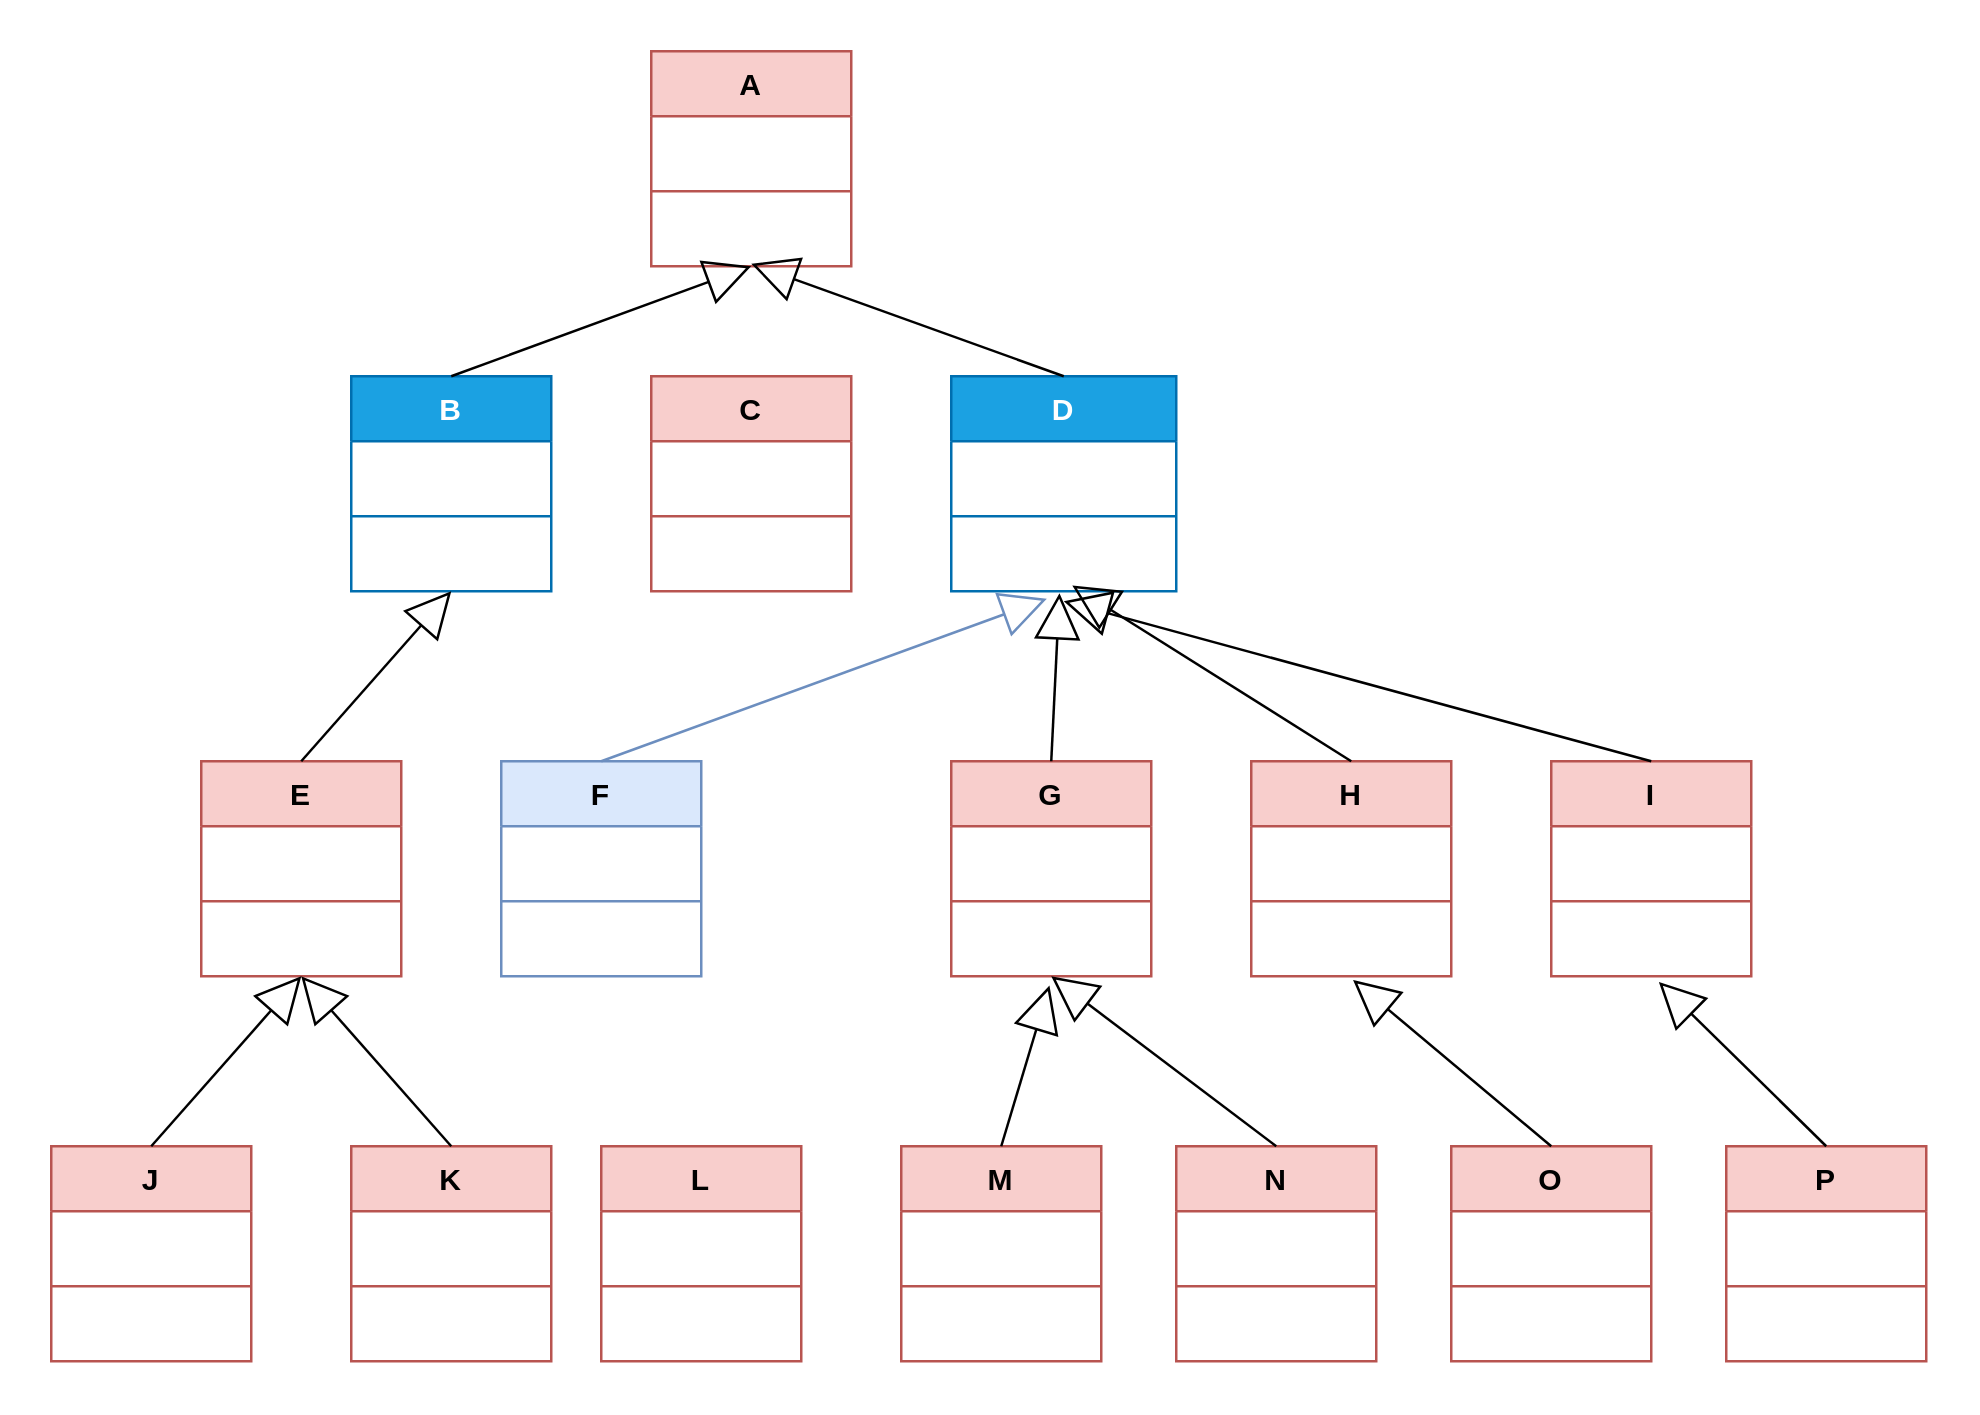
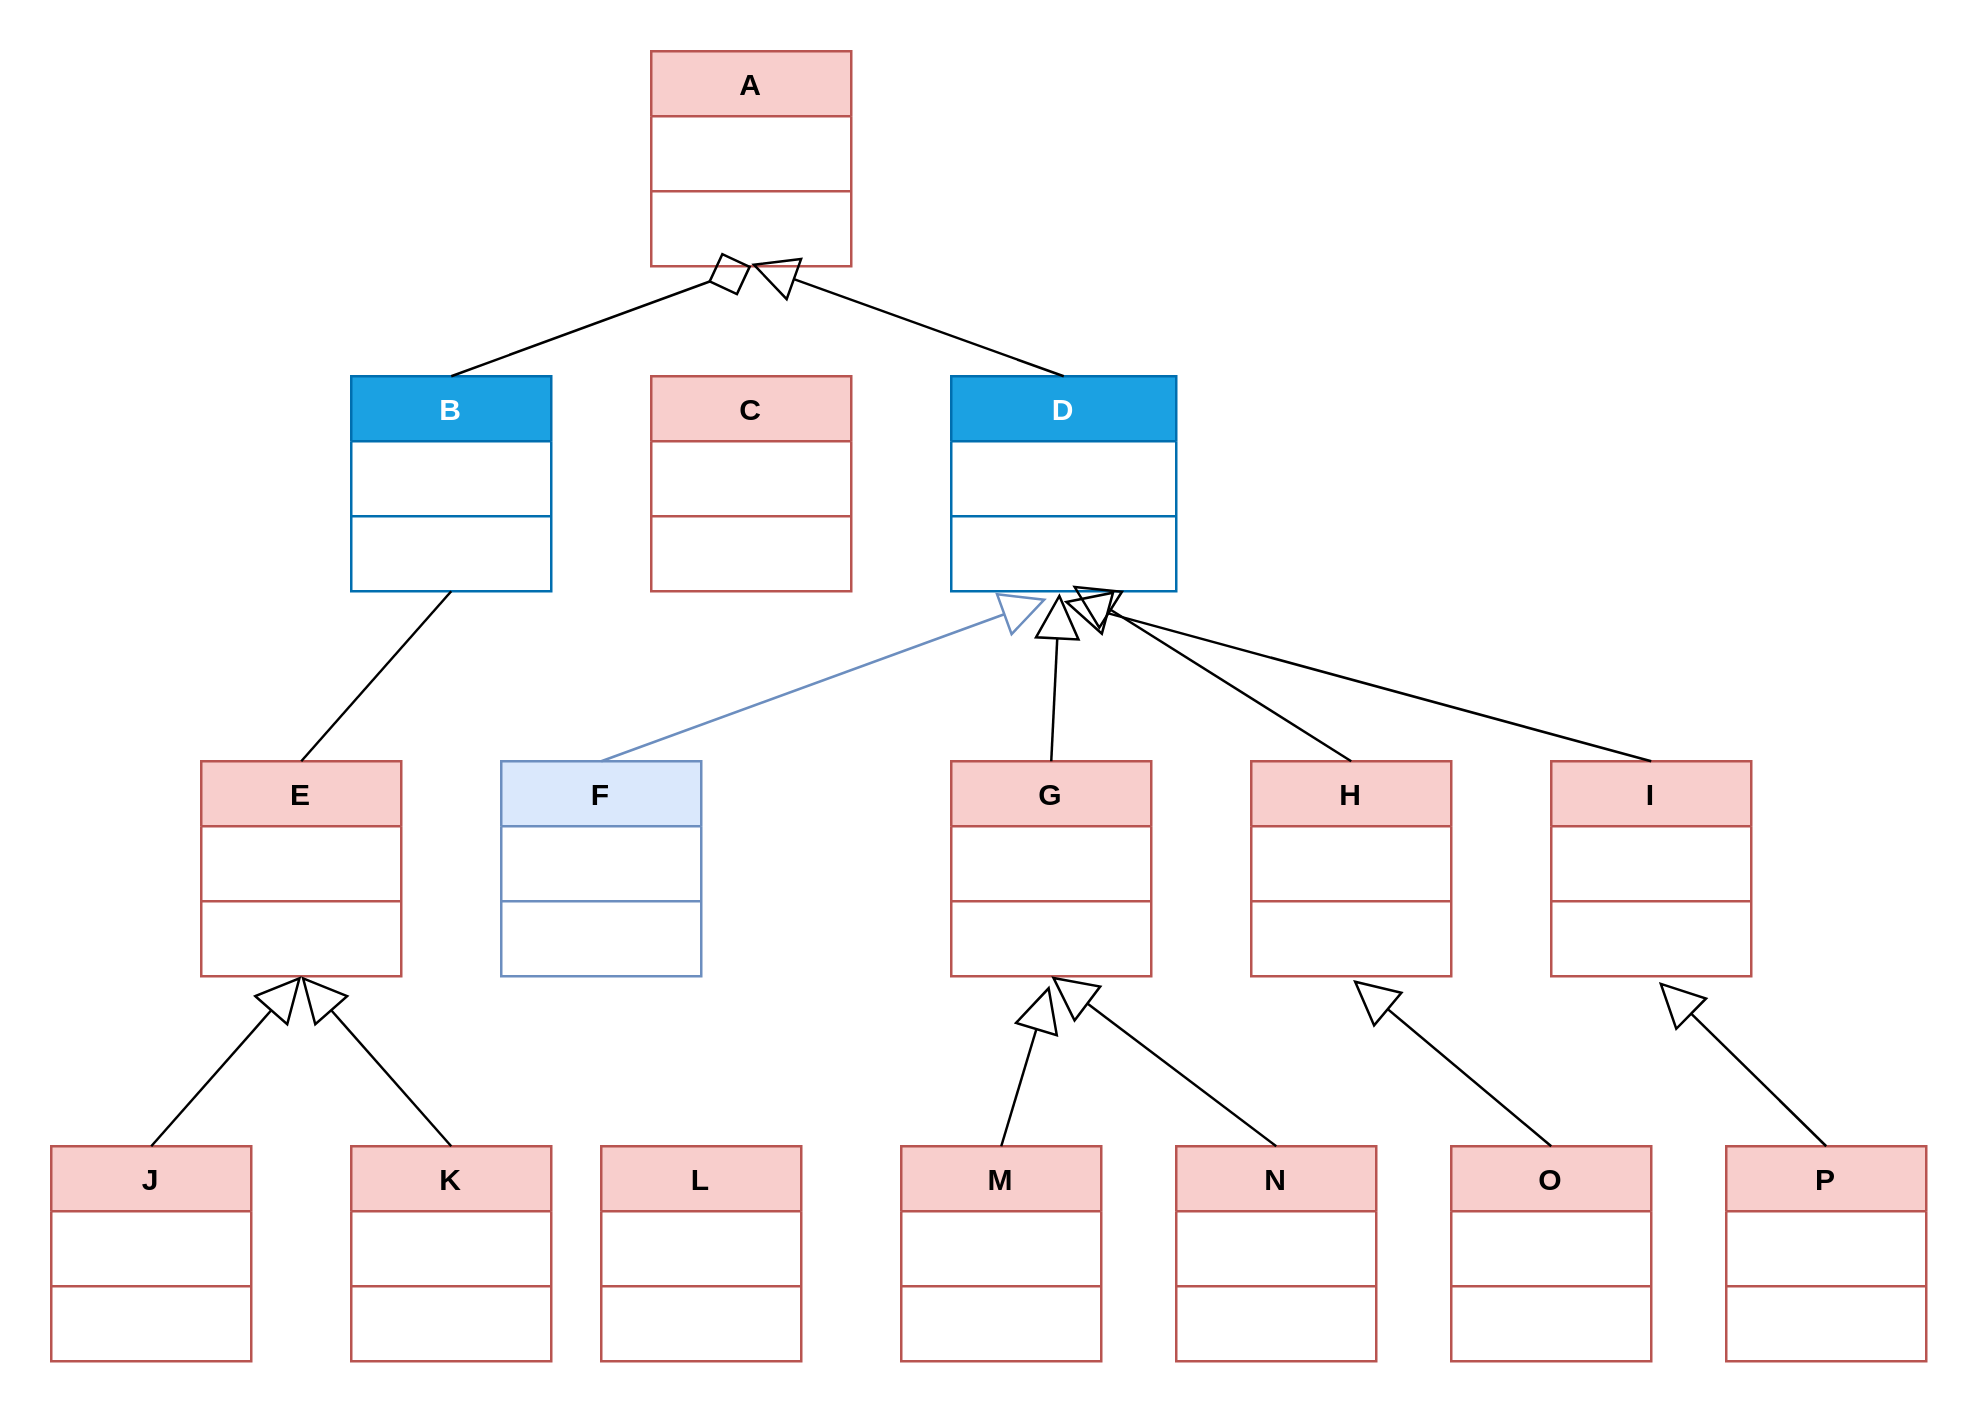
edge "B" -> "A": arrowhead block -> diamond
edge "E" -> "B": arrowhead block -> none
